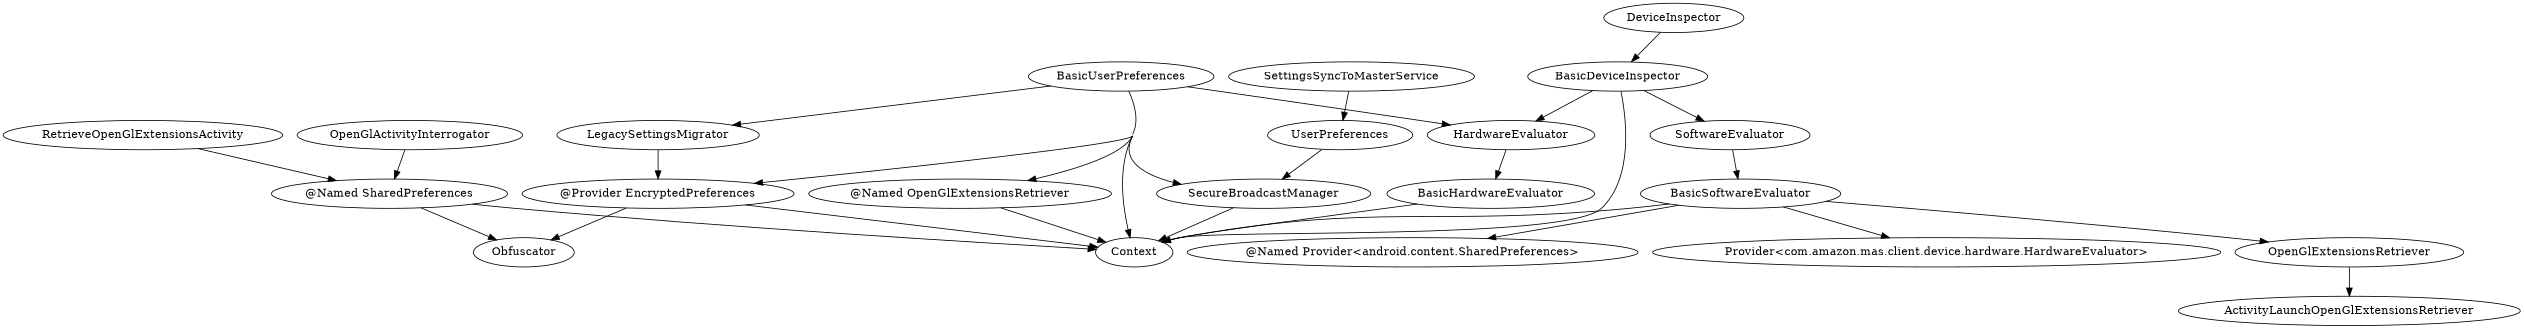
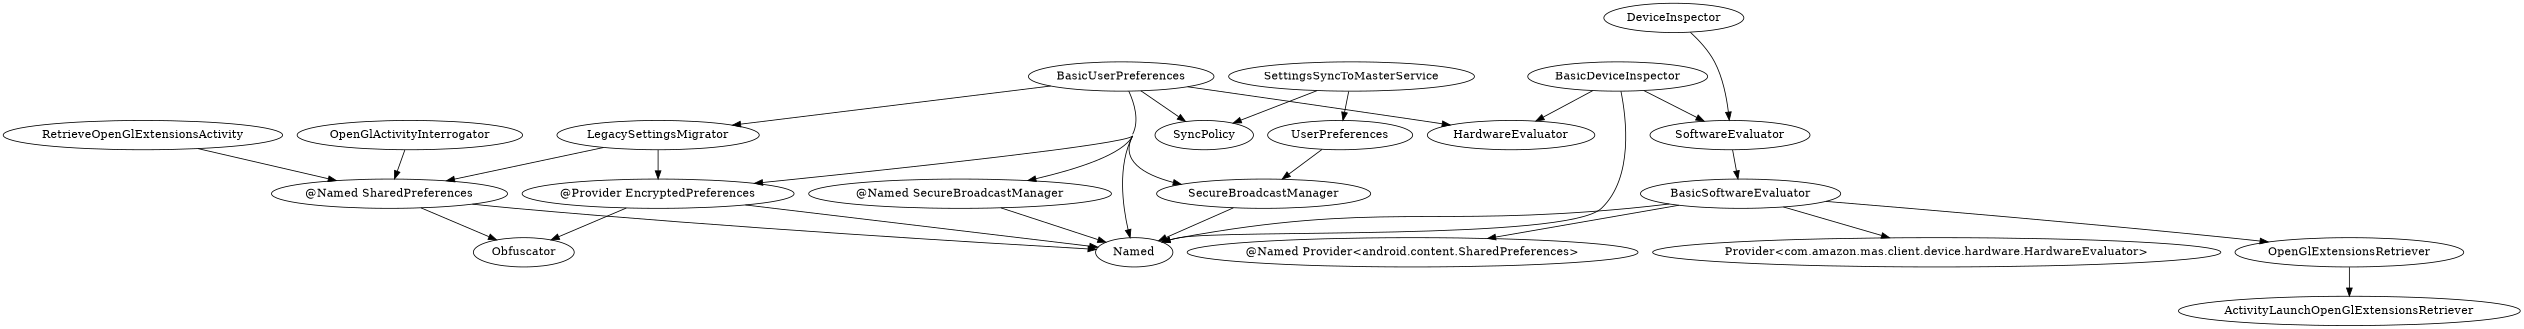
edge "DeviceInspector" -> "BasicDeviceInspector": now "DeviceInspector" -> "SoftwareEvaluator"
node "SyncPolicy": added
edge "LegacySettingsMigrator" -> "@Named SharedPreferences": added
node "@Named OpenGlExtensionsRetriever": label "@Named OpenGlExtensionsRetriever" -> "@Named SecureBroadcastManager"
node "BasicHardwareEvaluator": removed
node "Context": label "Context" -> "Named"
